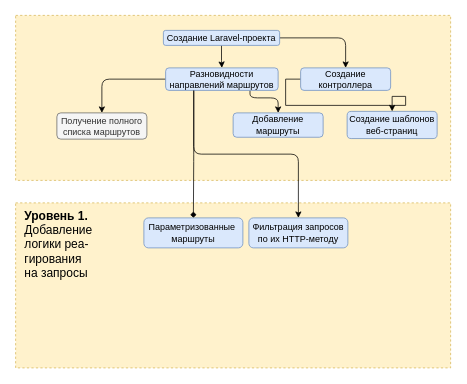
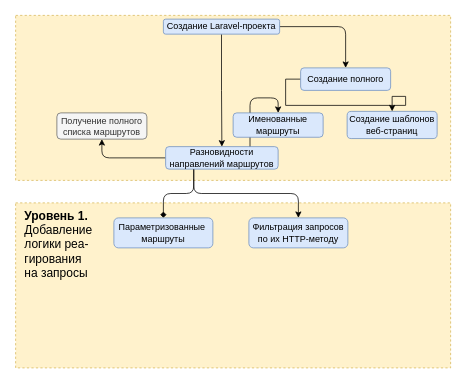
node "Создание Laravel-проекта": moved (221, 38) -> (221, 27)
node "Разновидности направлений маршрутов": moved (222, 79) -> (222, 158)
node "Создание контроллера": label "Создание контроллера" -> "Создание полного"
node "Добавление маршруты": label "Добавление маршруты" -> "Именованные маршруты"
node "Параметризованные маршруты": moved (193, 233) -> (163, 233)
